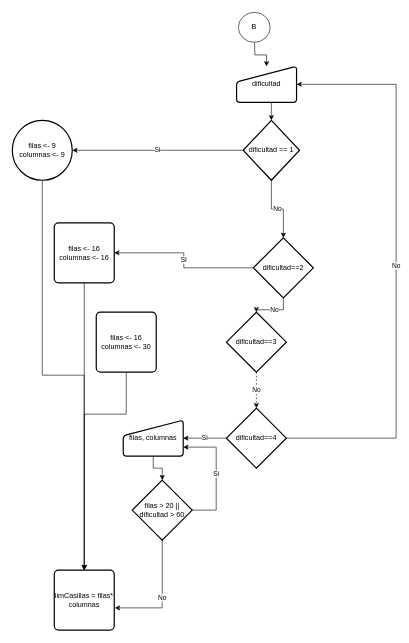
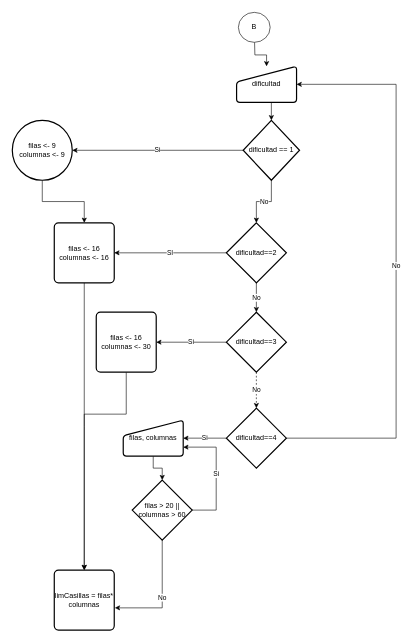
node "dificultad==2": moved (284, 268) -> (257, 253)
edge "filas <- 9 columnas <- 9" -> "limCasillas = filas* columnas": now "filas <- 9 columnas <- 9" -> "filas <- 16 columnas <- 16"
edge "dificultad==3" -> "filas <- 16 columnas <- 30": added, label "Si"
node "filas > 20 || dificultad > 60": label "filas > 20 || dificultad > 60" -> "filas > 20 || columnas > 60"
